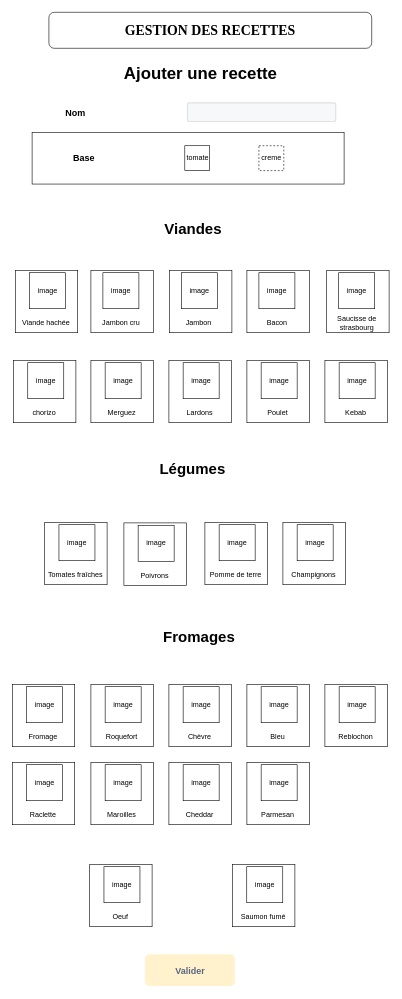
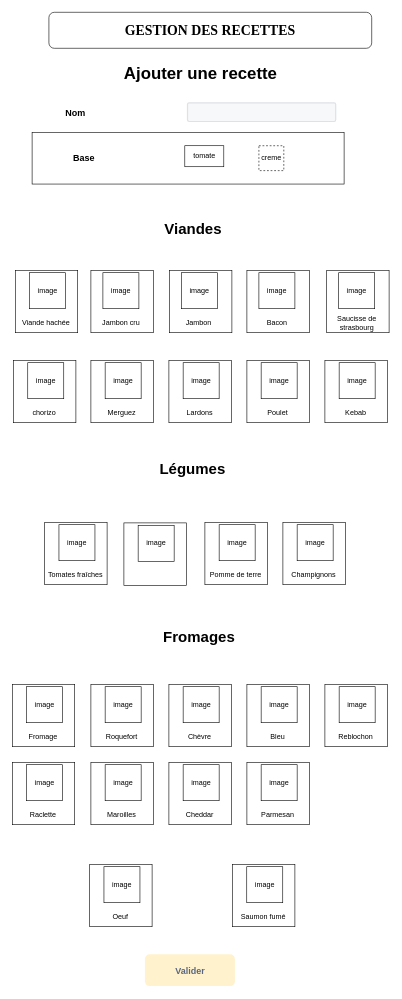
node "tomate": size 25x25 -> 39x21
node "Poivrons": removed
